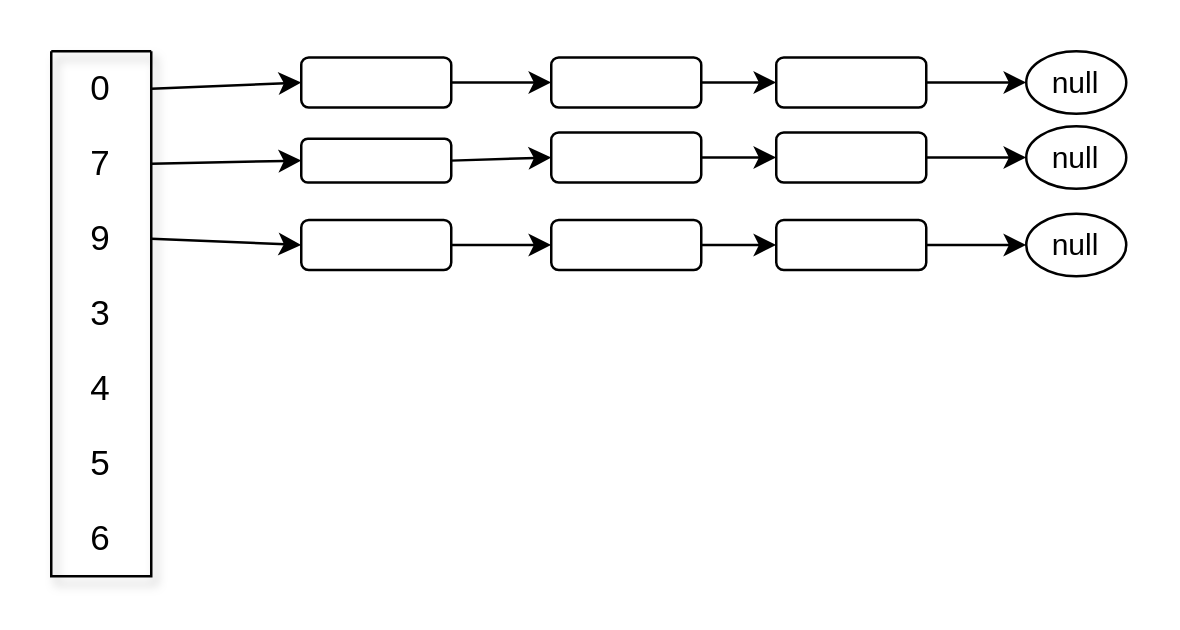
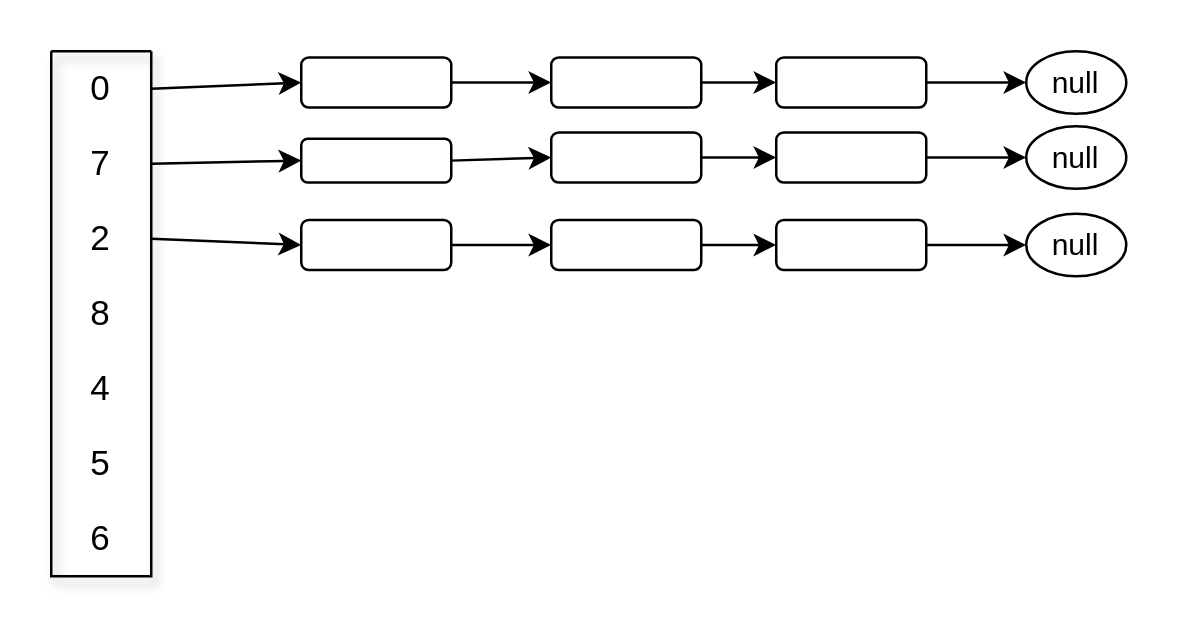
node "9": label "9" -> "2"
node "3": label "3" -> "8"
